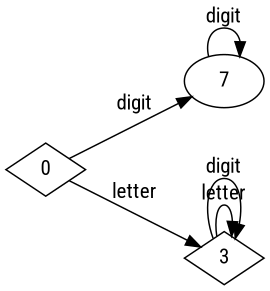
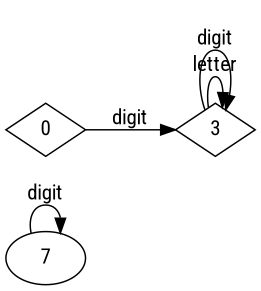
edge "0" -> "7": removed, label "digit"
edge "0" -> "3": label "letter" -> "digit"
